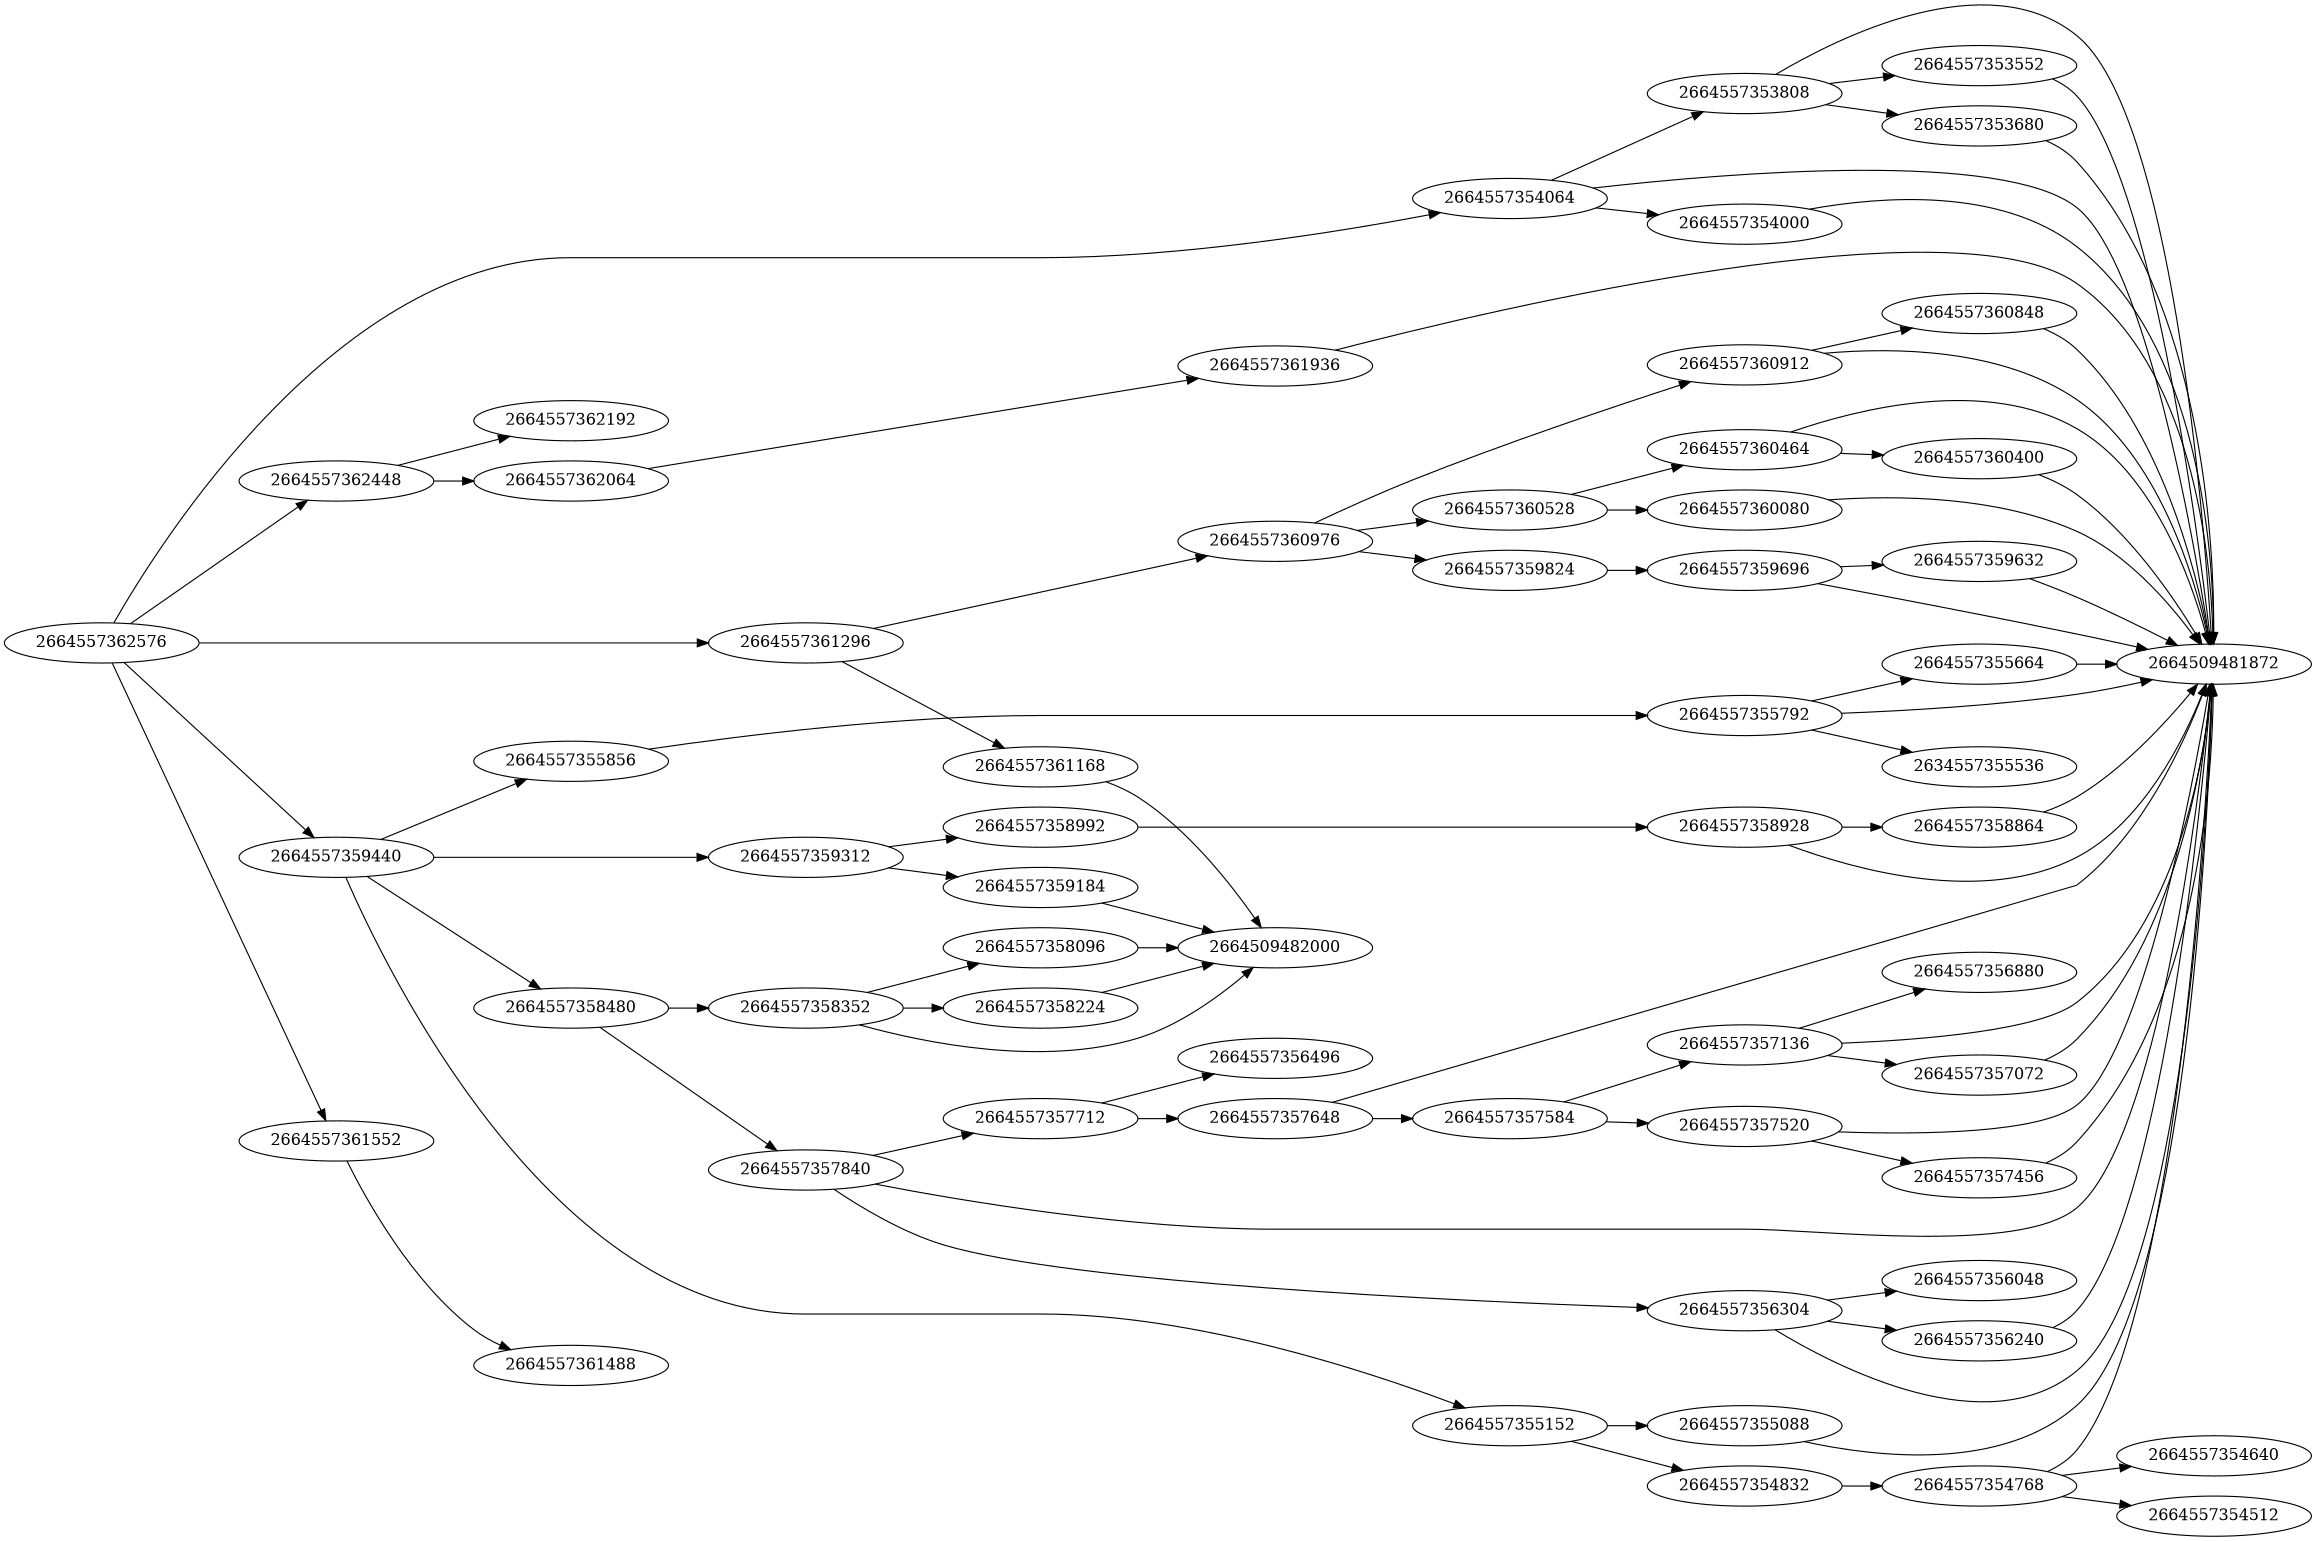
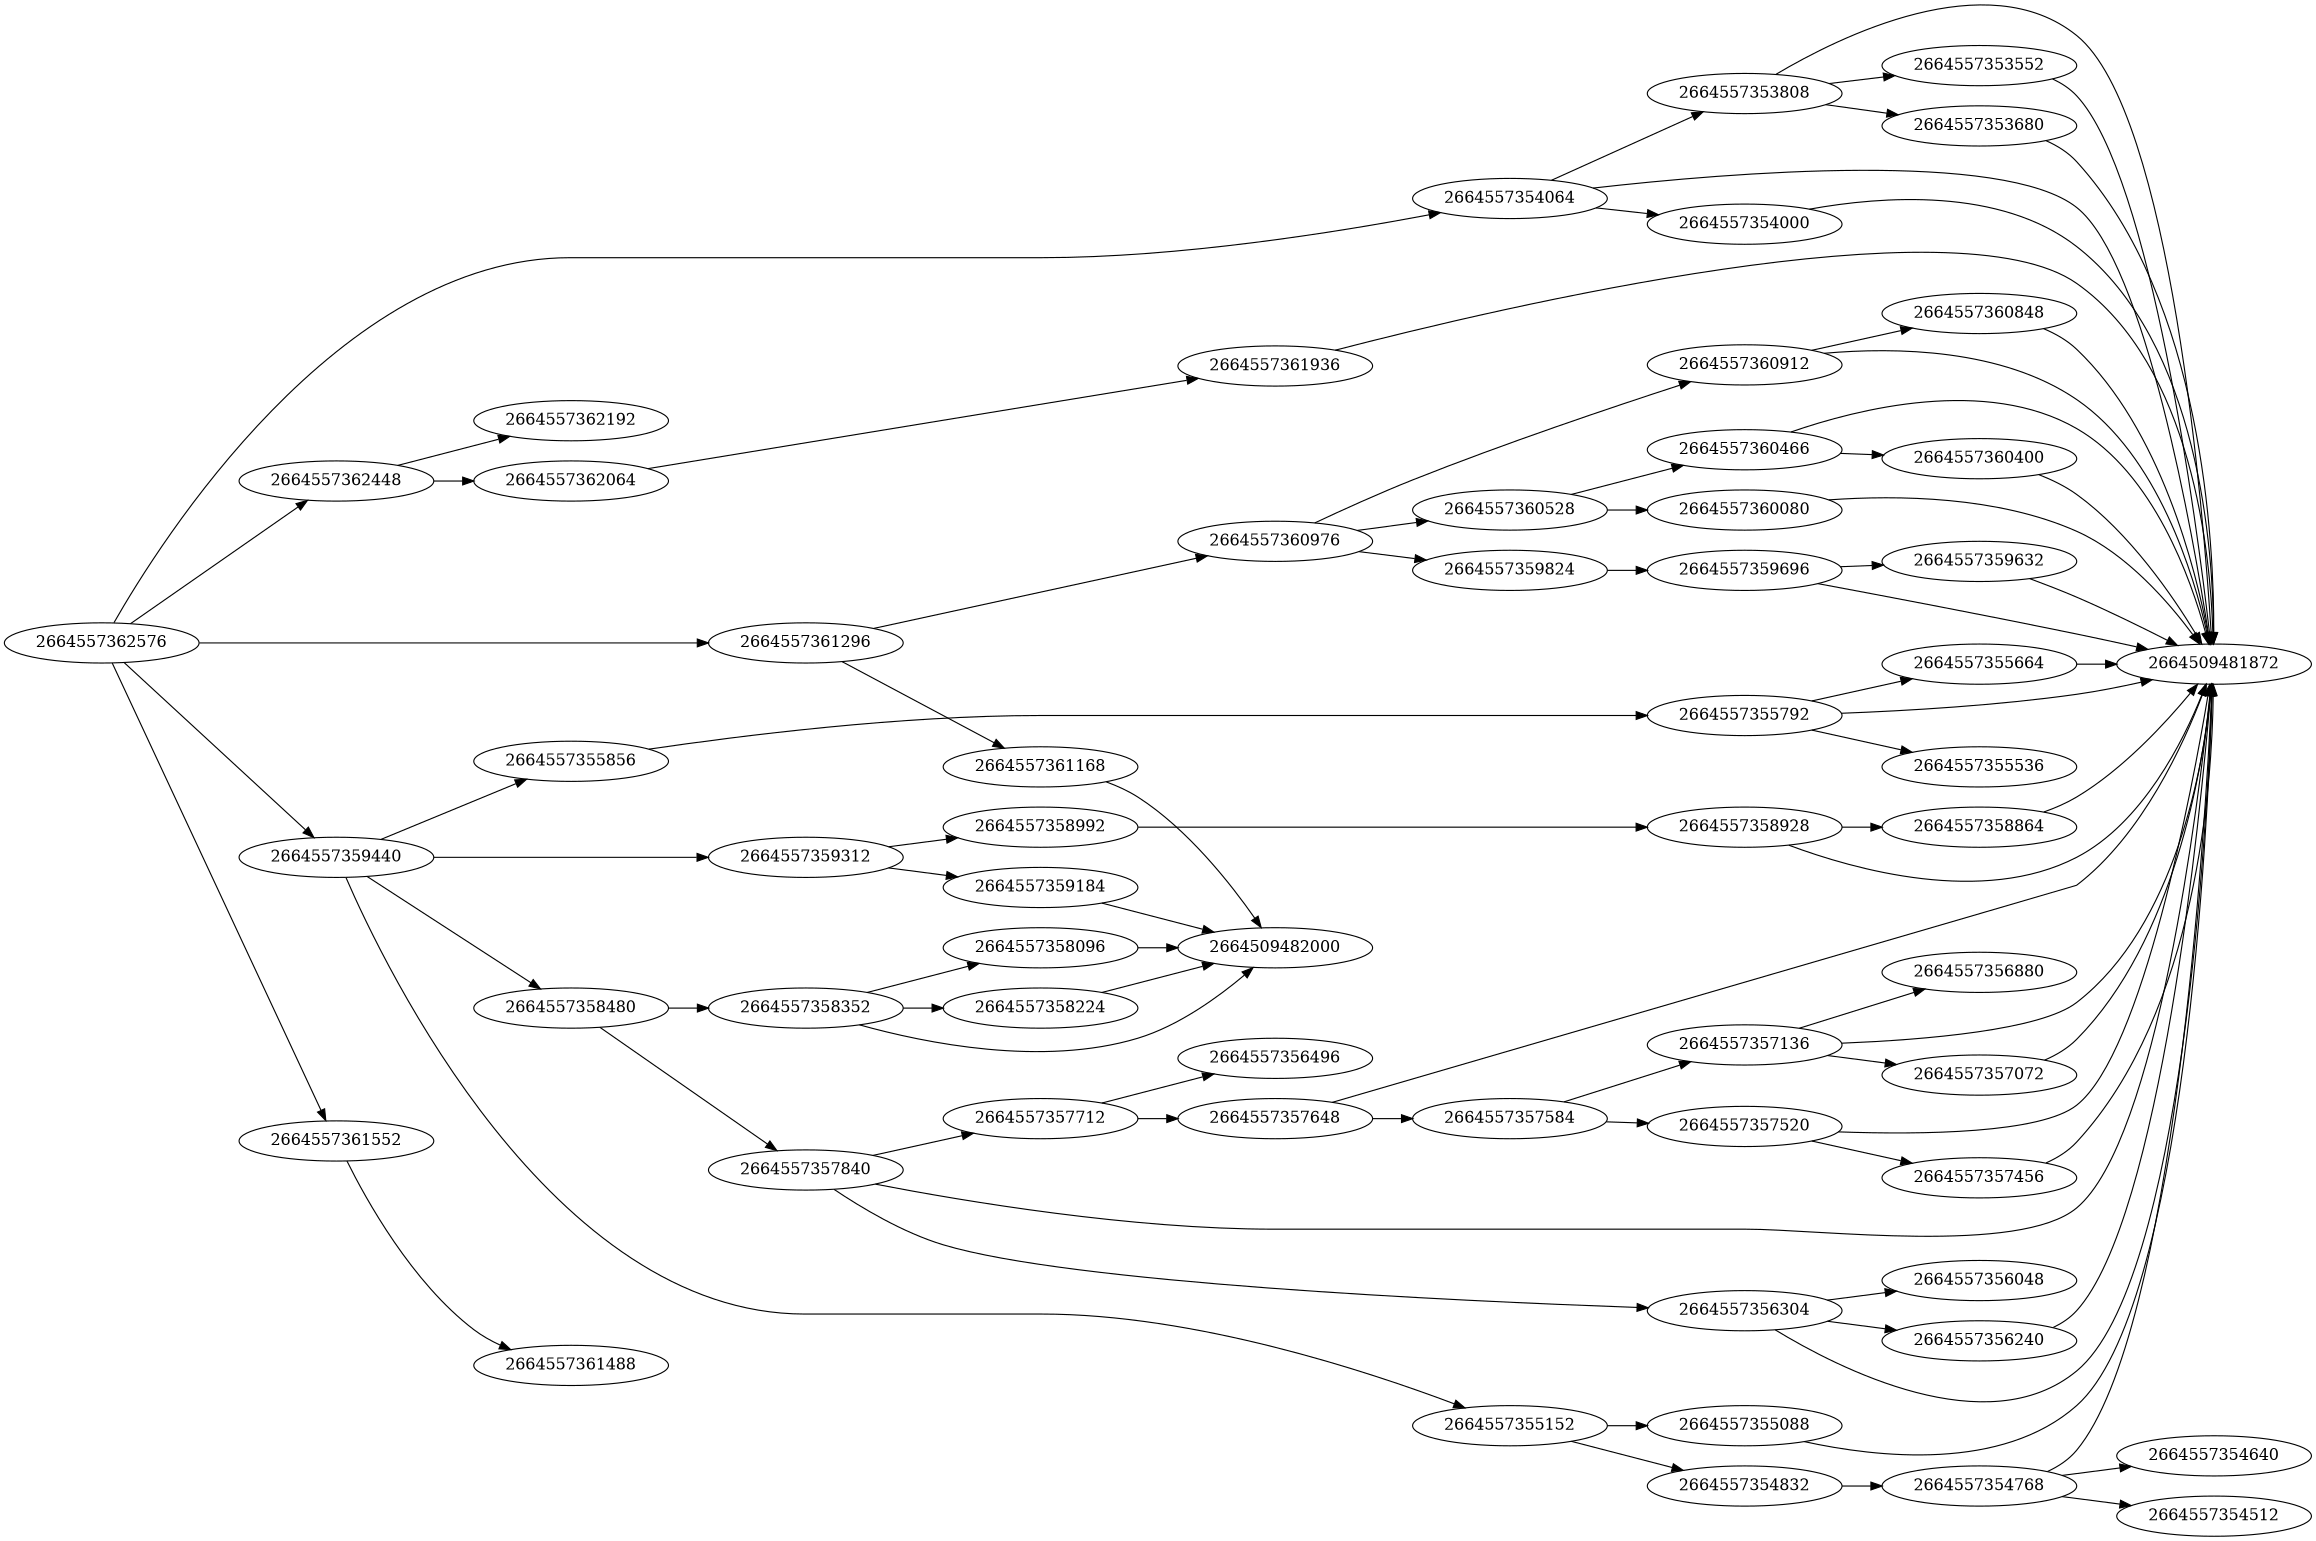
node "2664557360464": label "2664557360464" -> "2664557360466"
node "2634557355536": label "2634557355536" -> "2664557355536"
